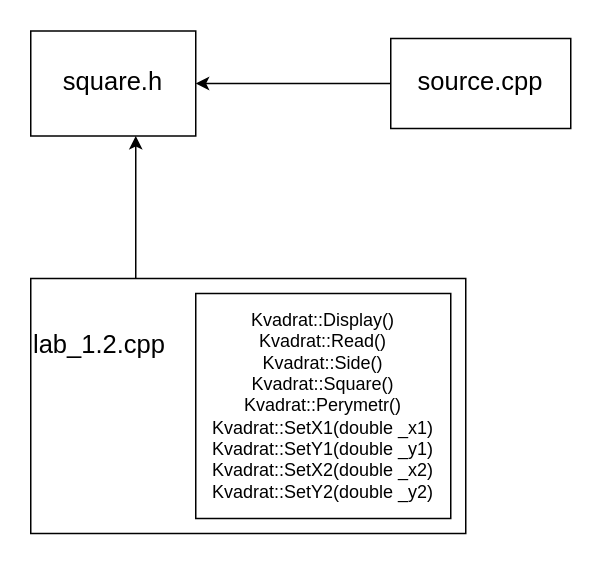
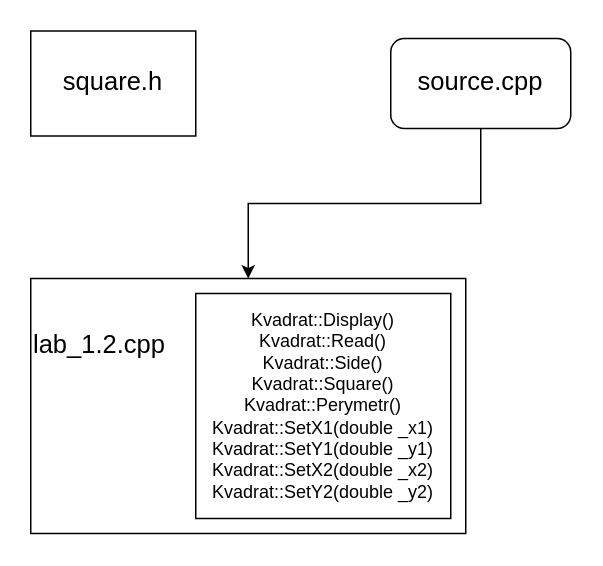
edge "source.cpp" -> "square.h": now "source.cpp" -> "lab_1.2.cpp"
node "source.cpp": shape rectangle -> rounded rectangle
edge "lab_1.2.cpp" -> "square.h": removed
